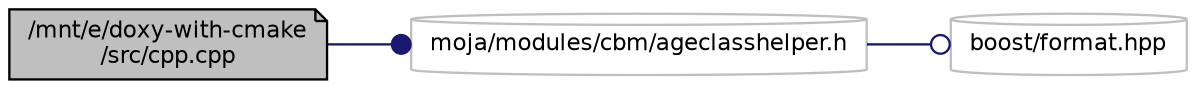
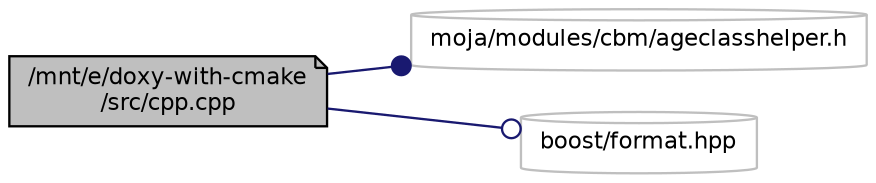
edge "moja/modules/cbm/ageclasshelper.h" -> "boost/format.hpp": now "/mnt/e/doxy-with-cmake /src/cpp.cpp" -> "boost/format.hpp"
